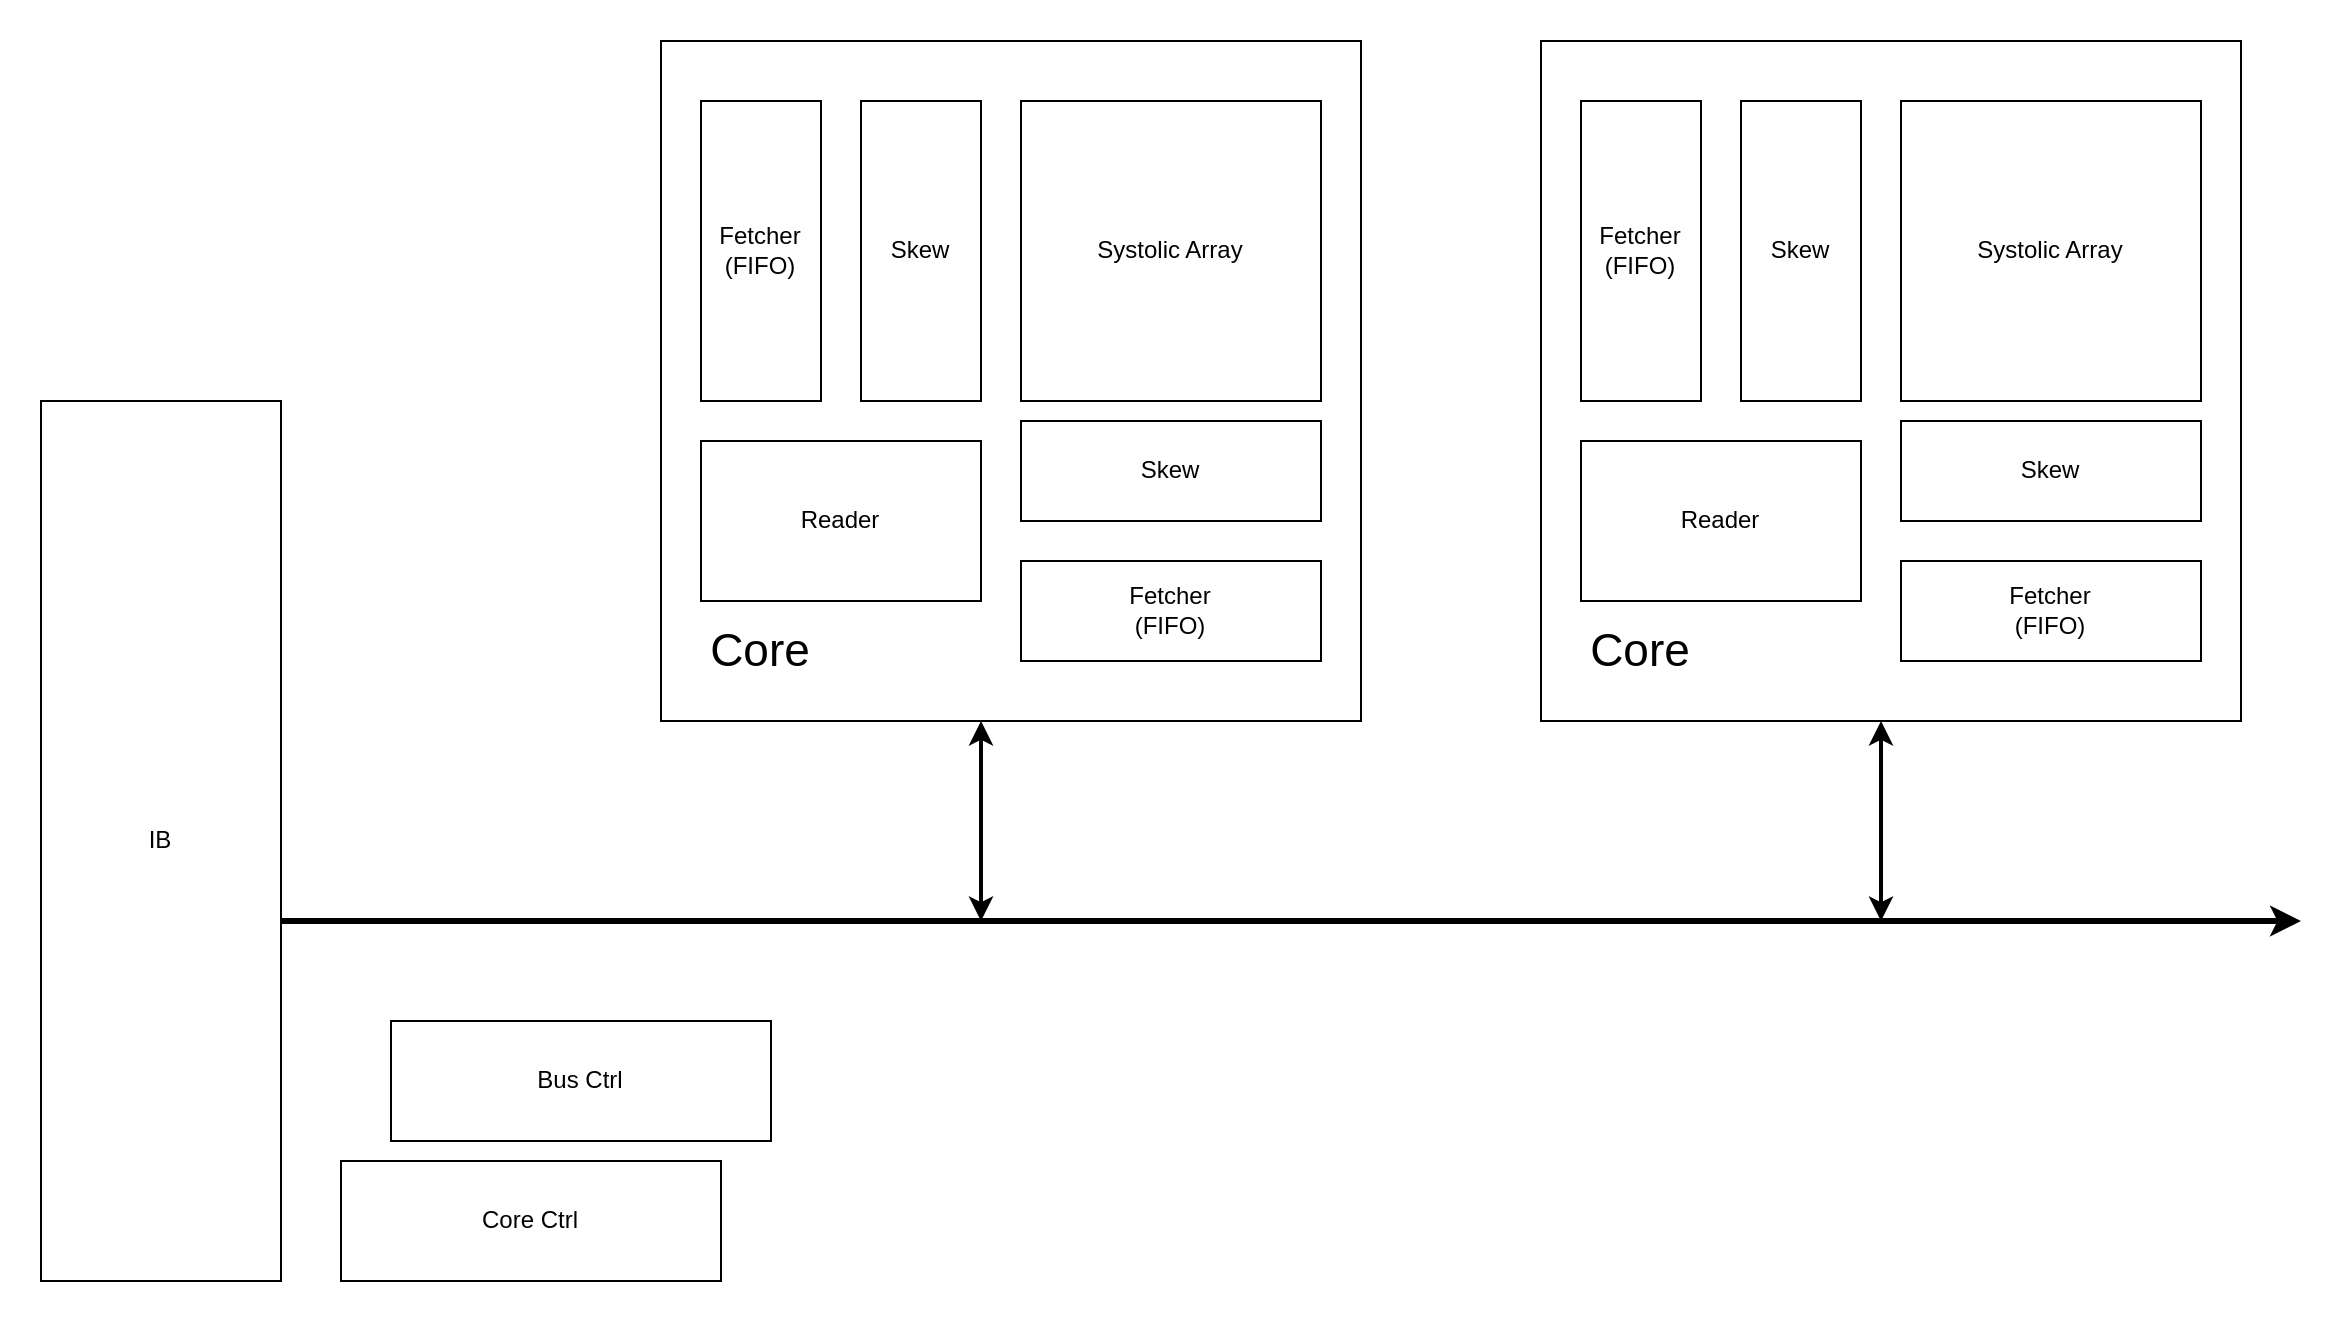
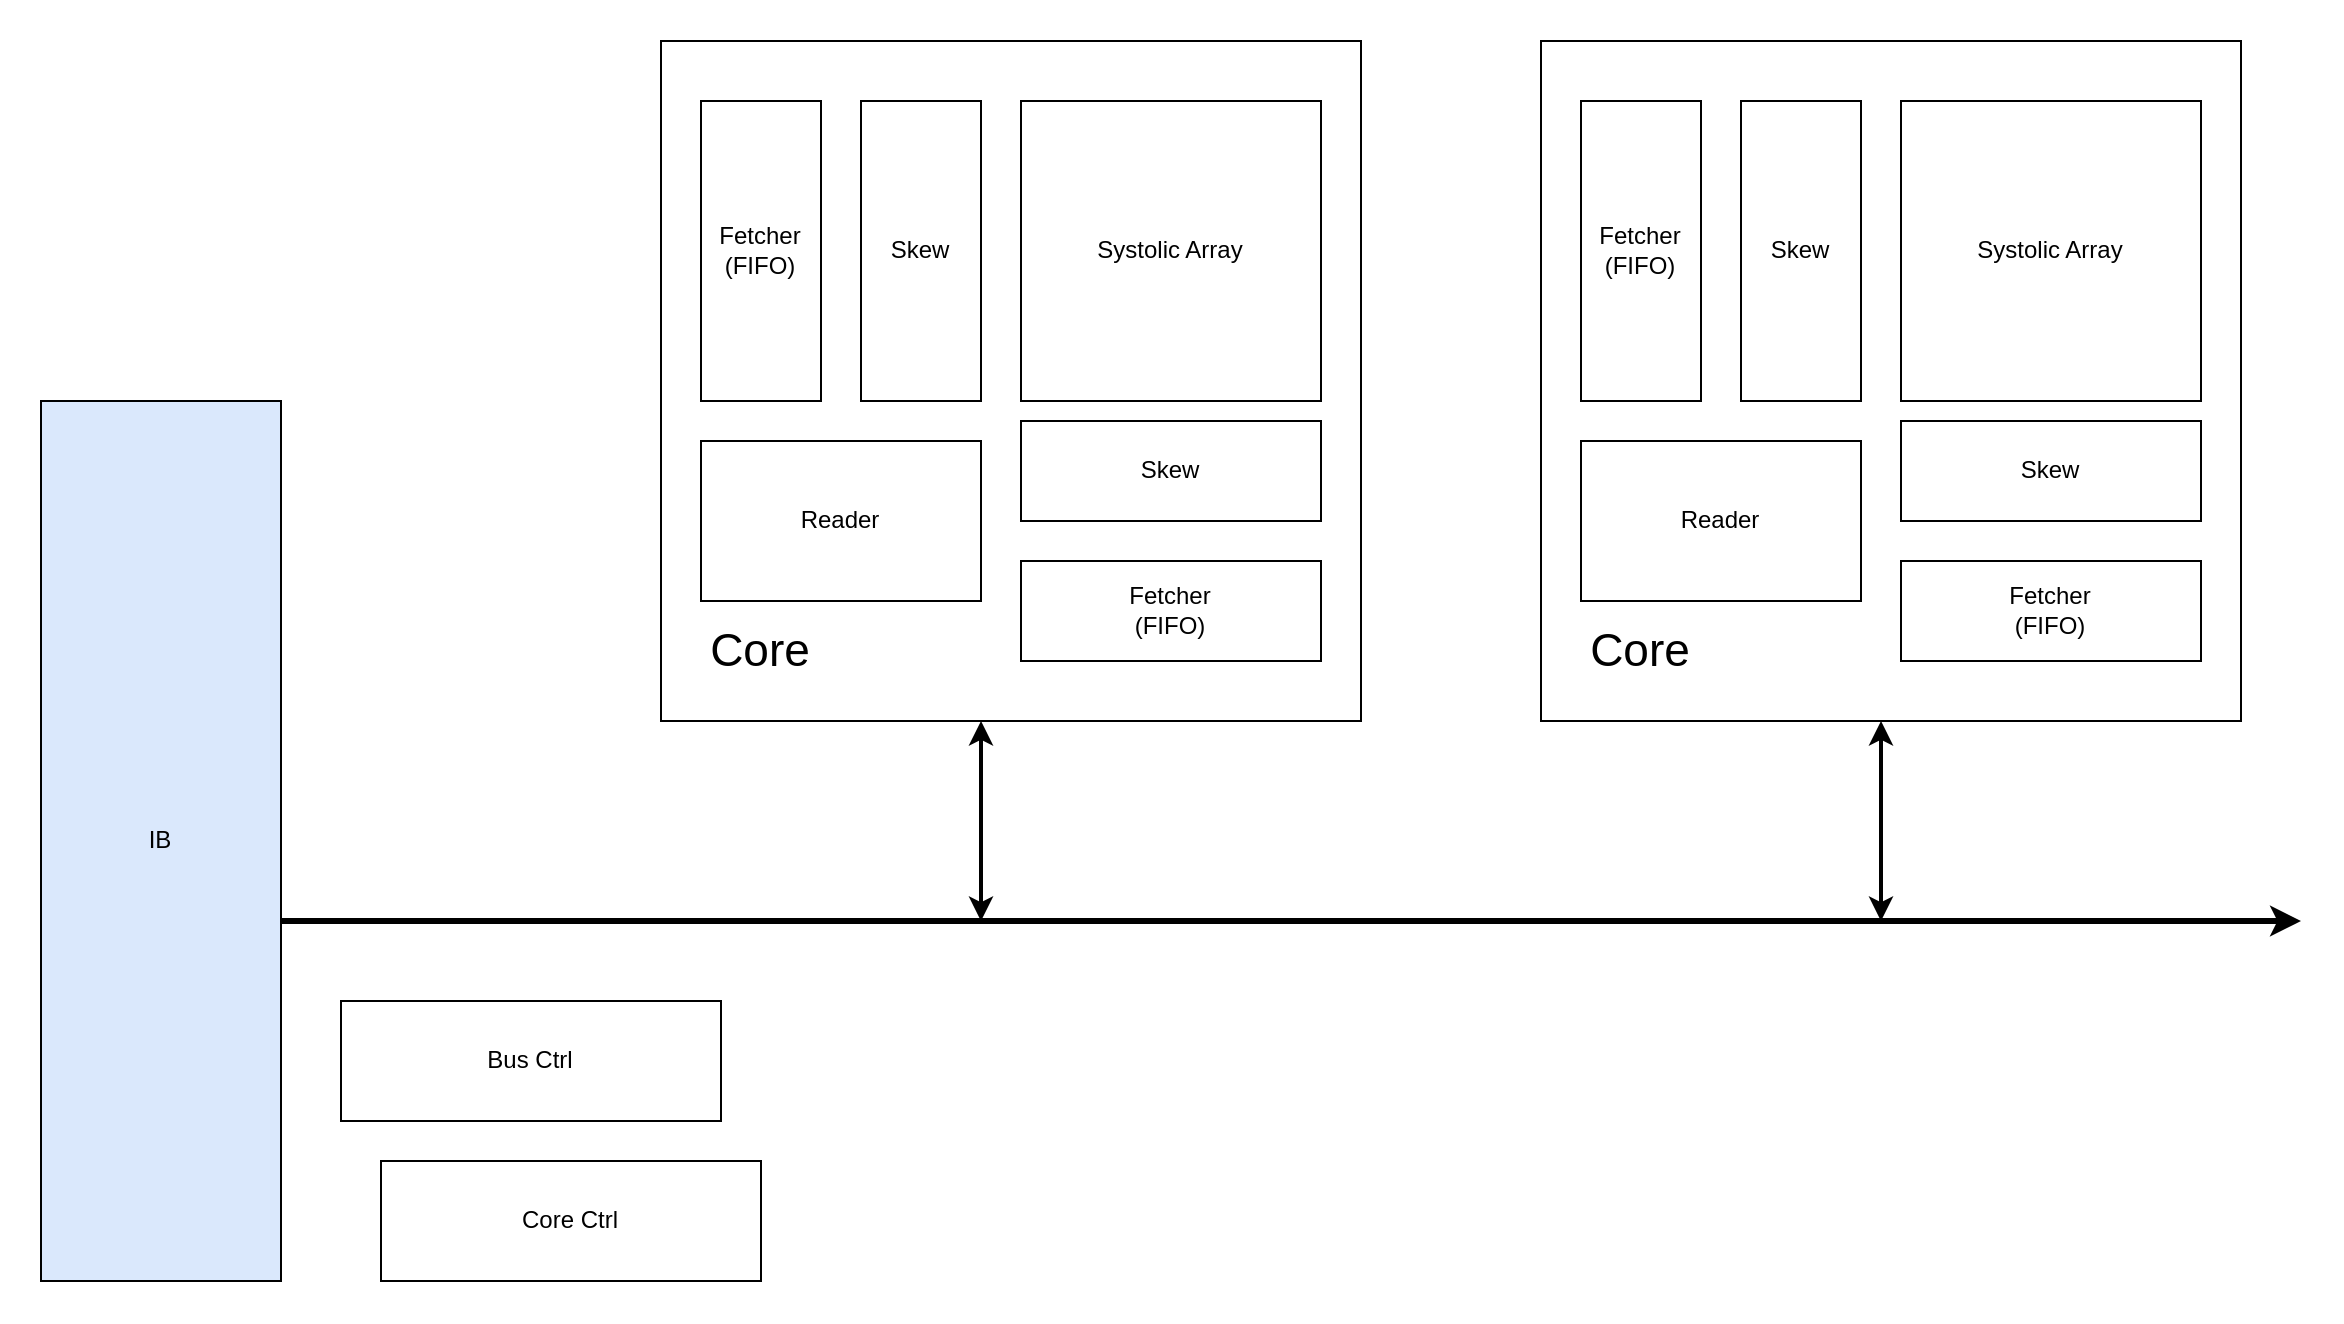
node "IB": fillcolor #ffffff -> #dae8fc
node "Bus Ctrl": moved (581, 1081) -> (531, 1061)
node "Core Ctrl": moved (531, 1221) -> (571, 1221)
